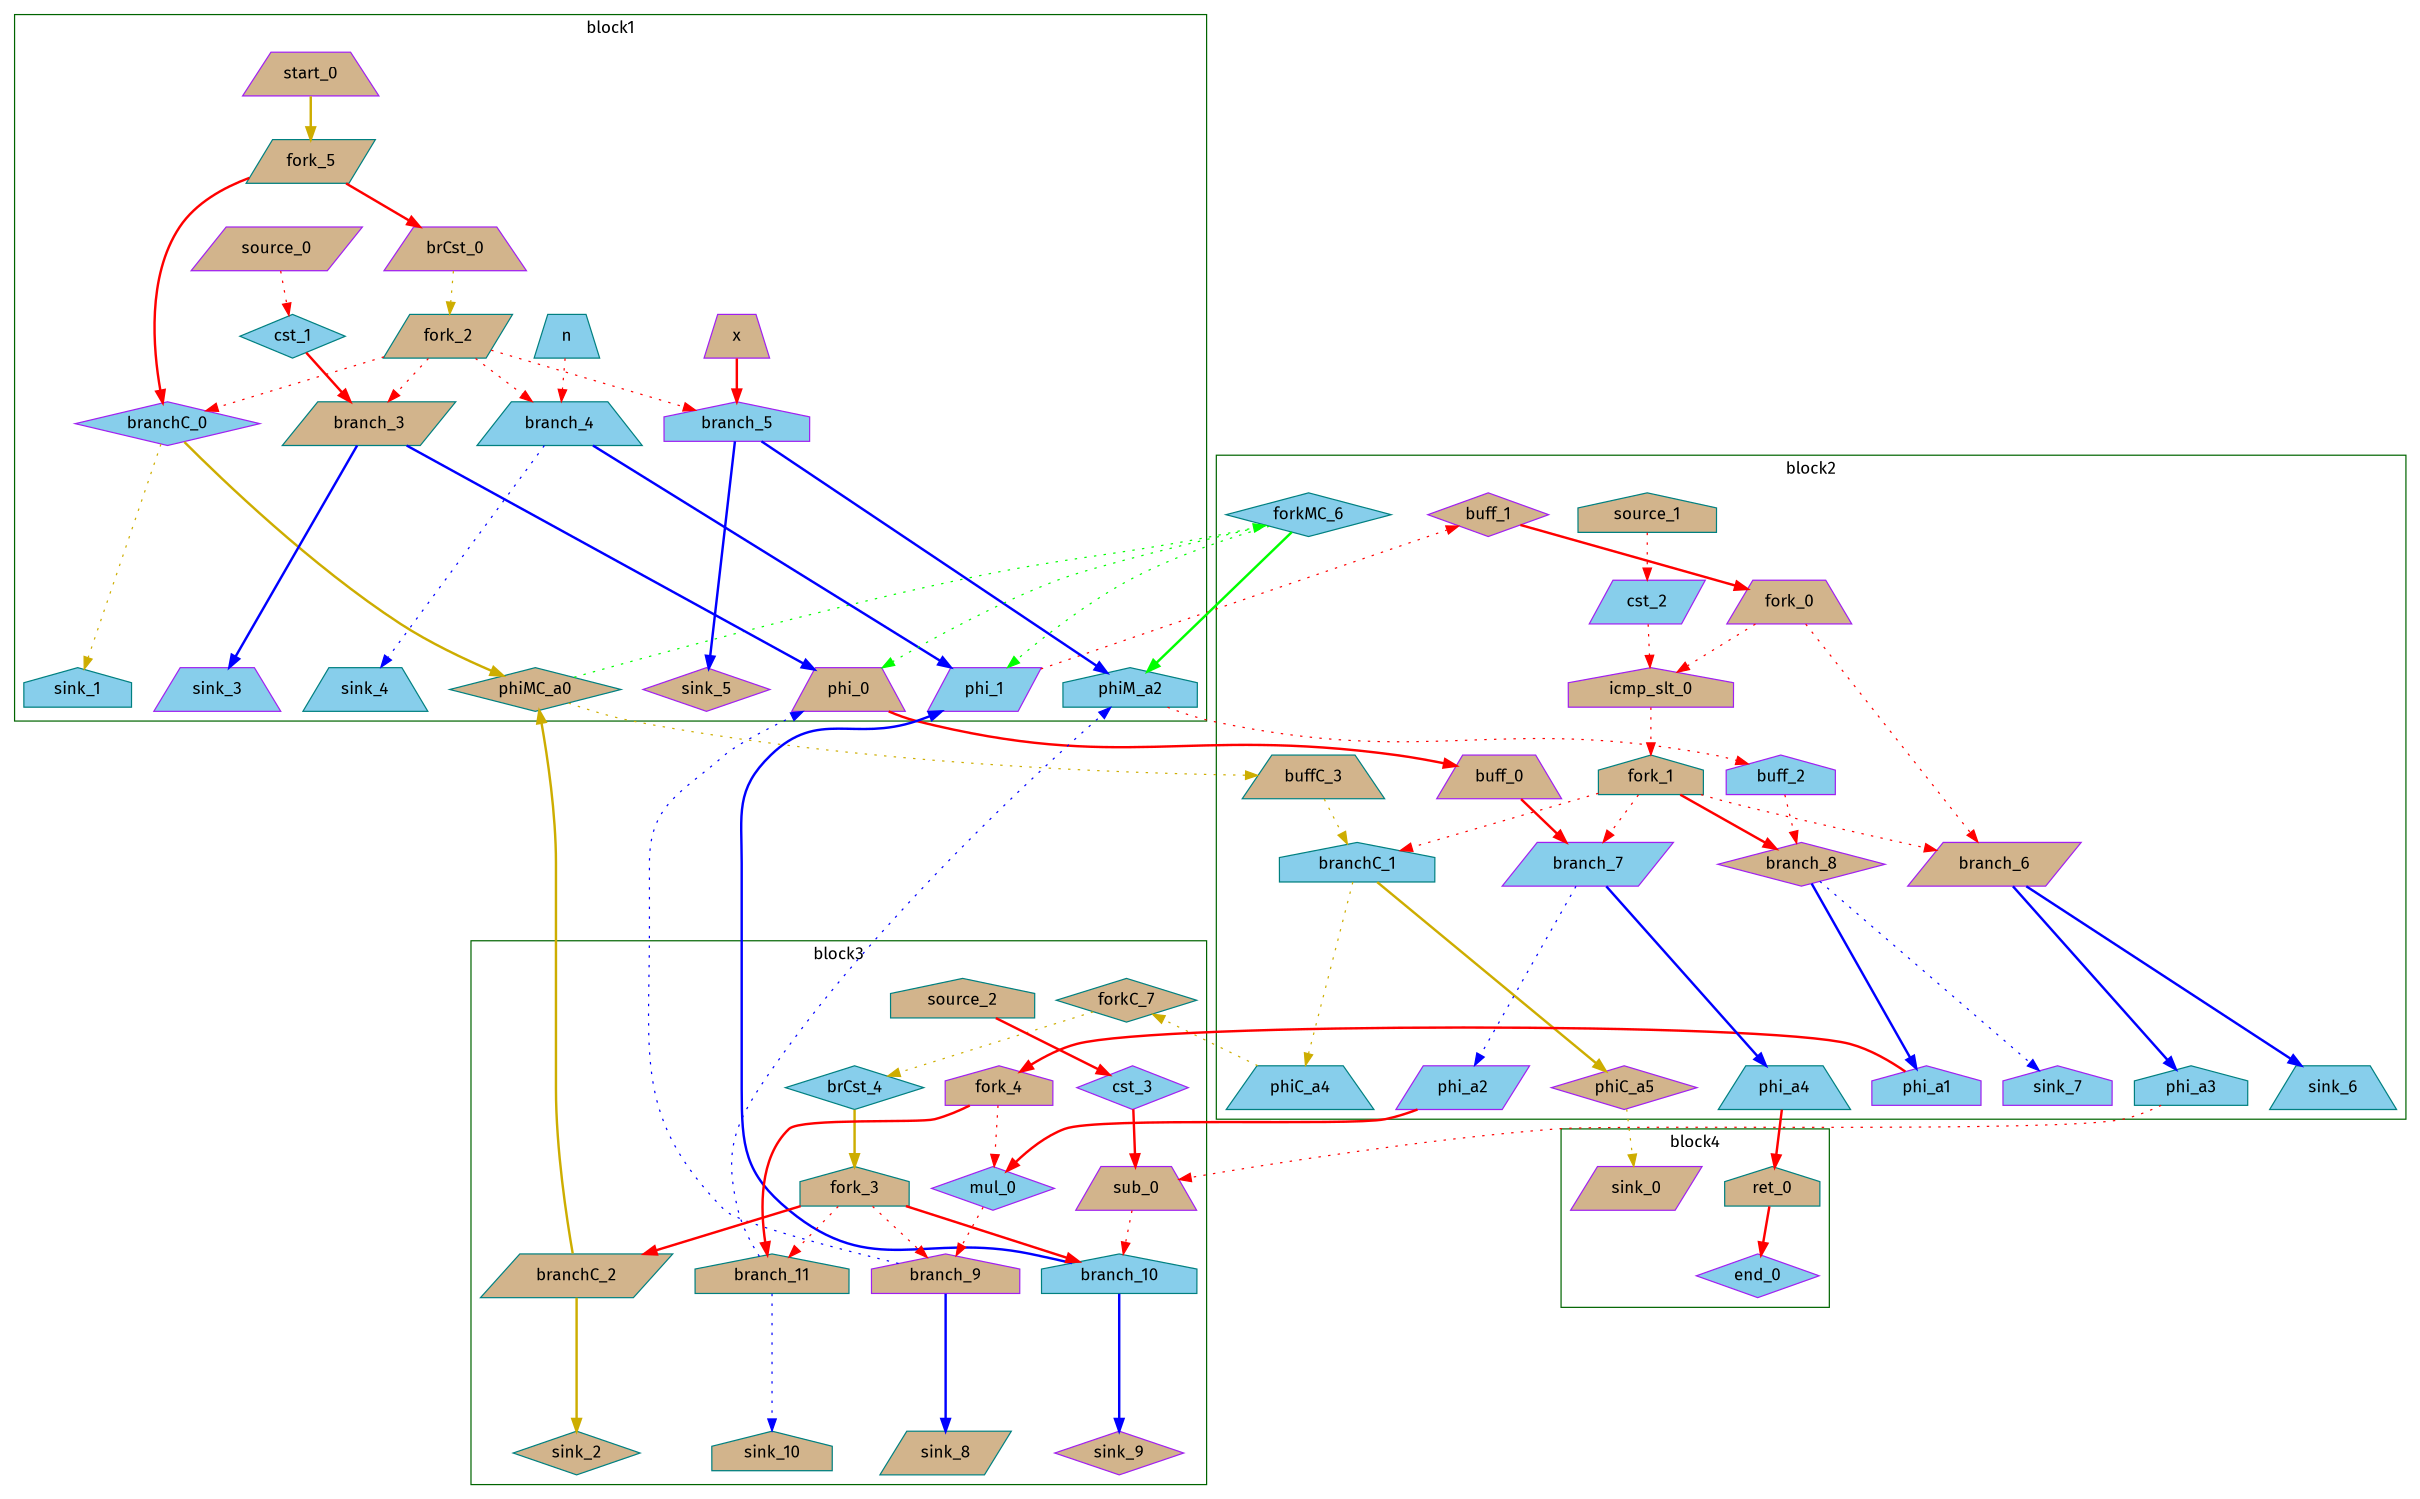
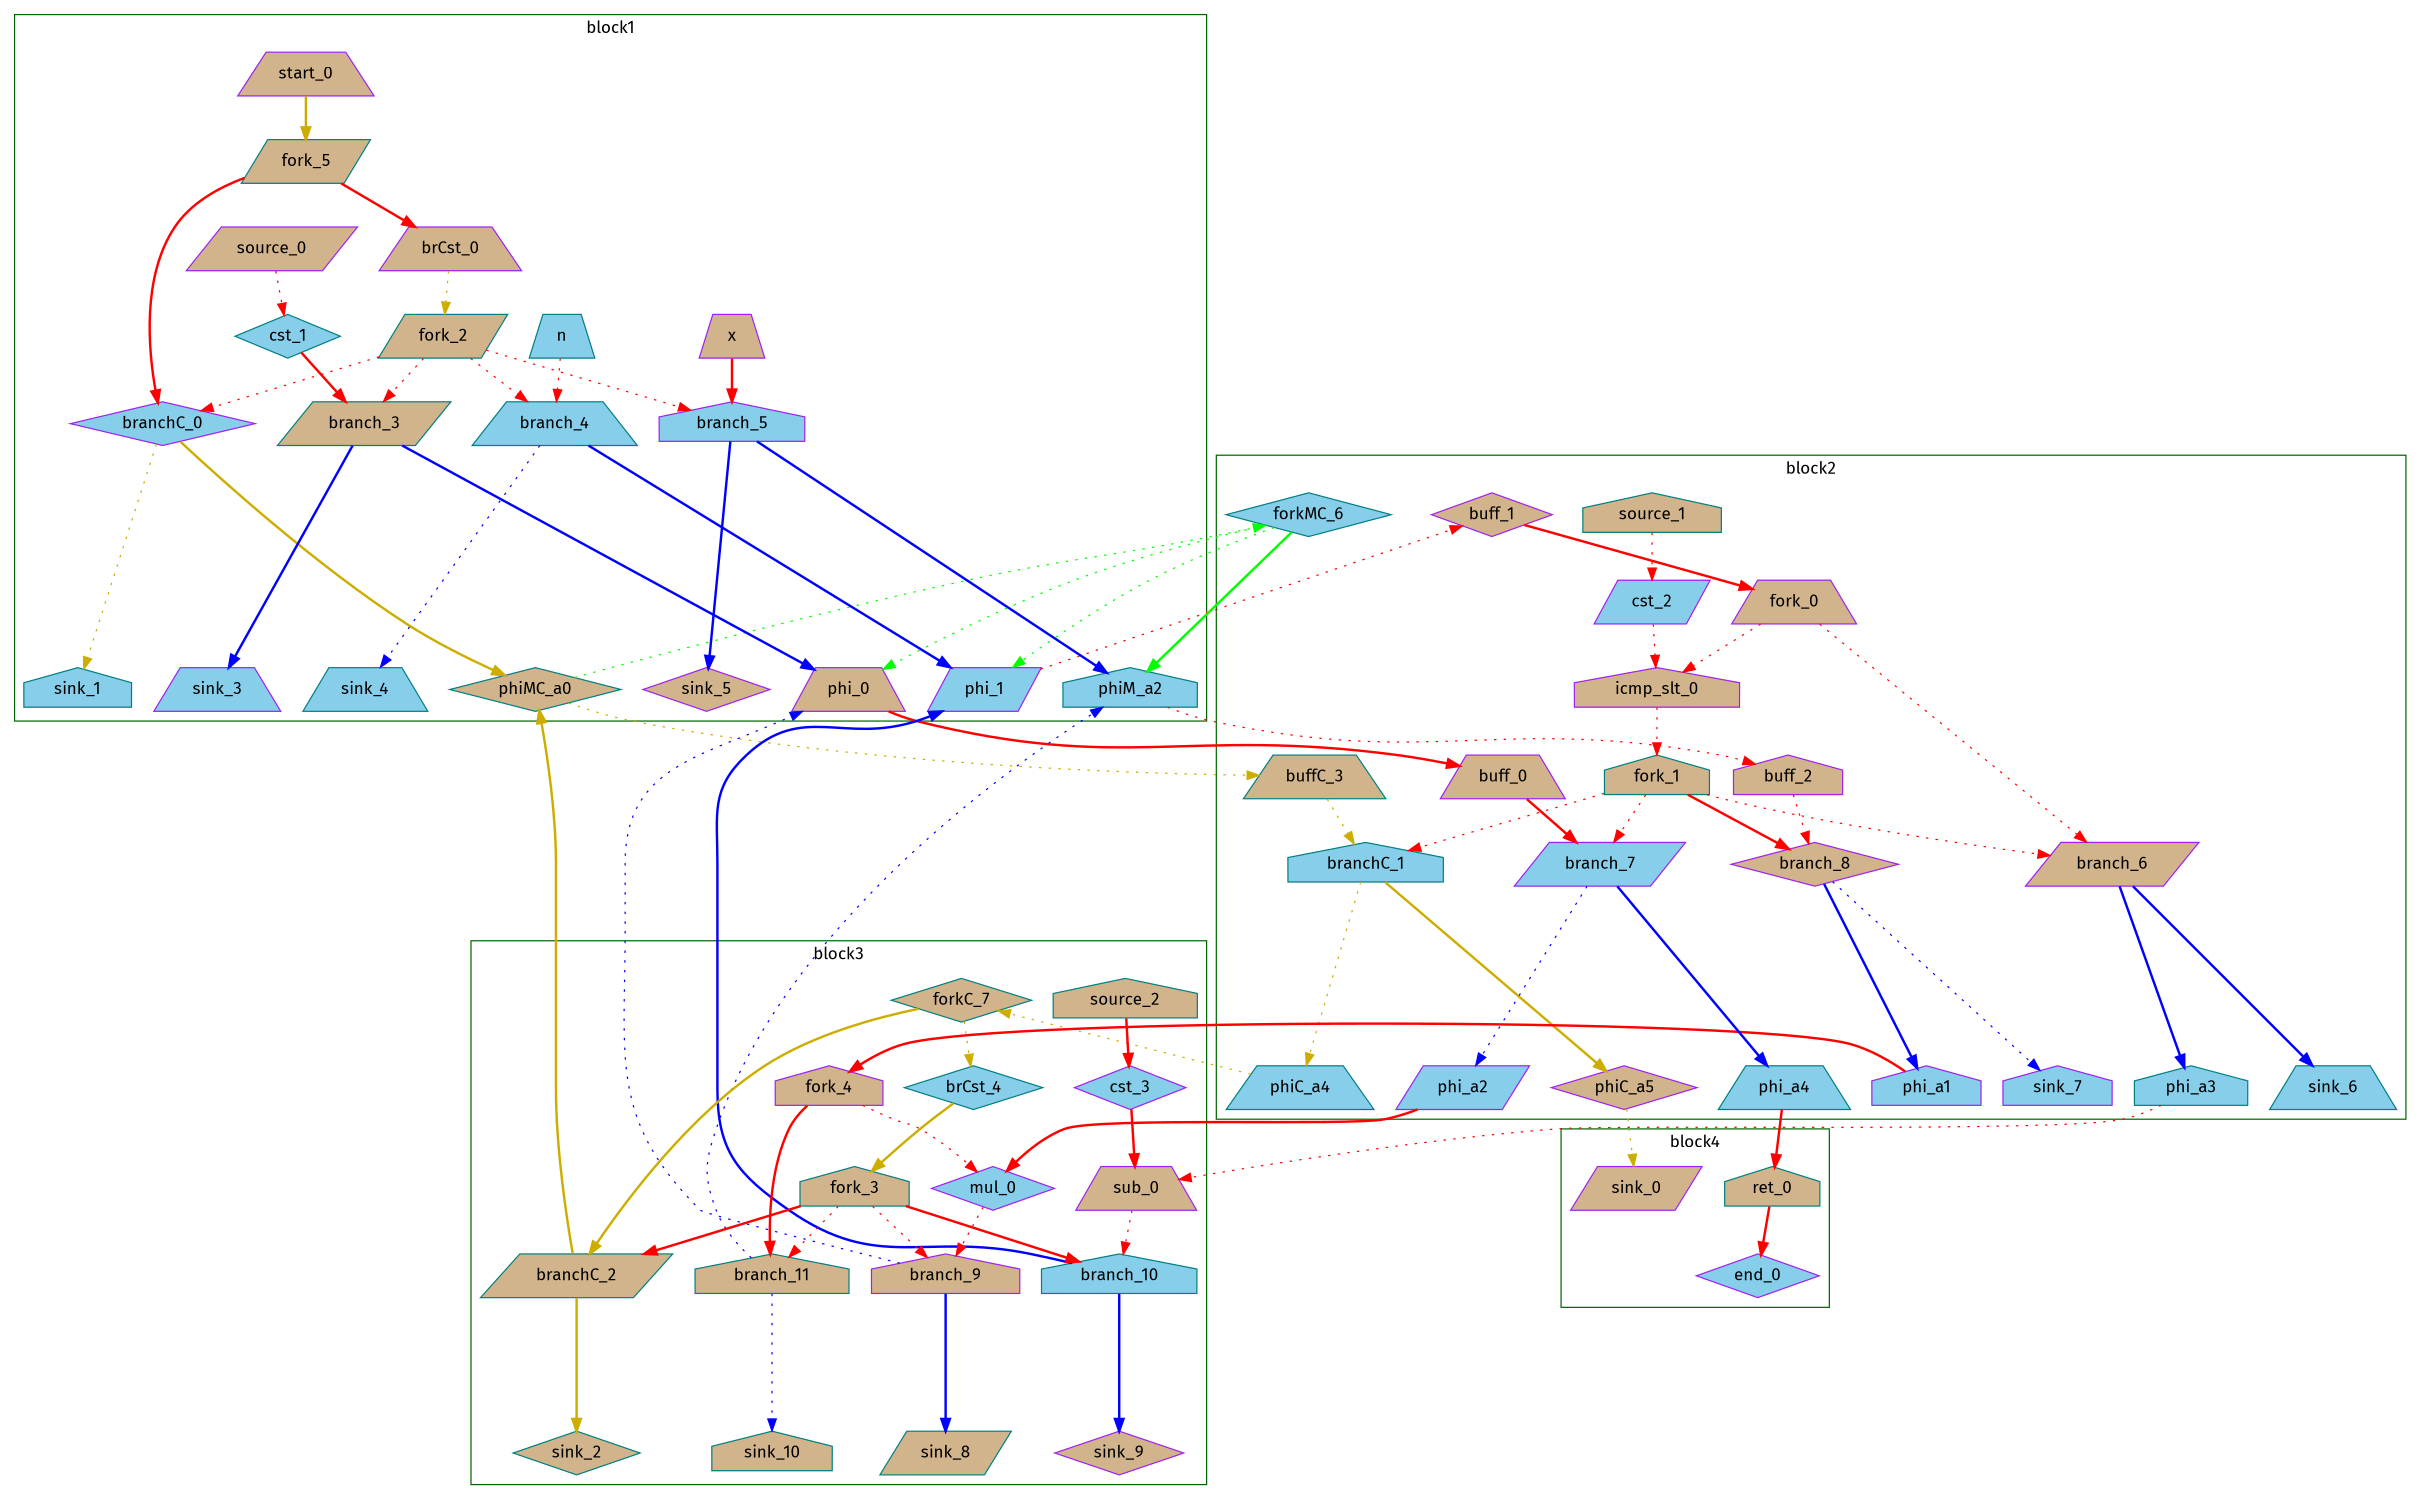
node "buff_2": fillcolor skyblue -> tan
edge "forkC_7" -> "branchC_2": added
